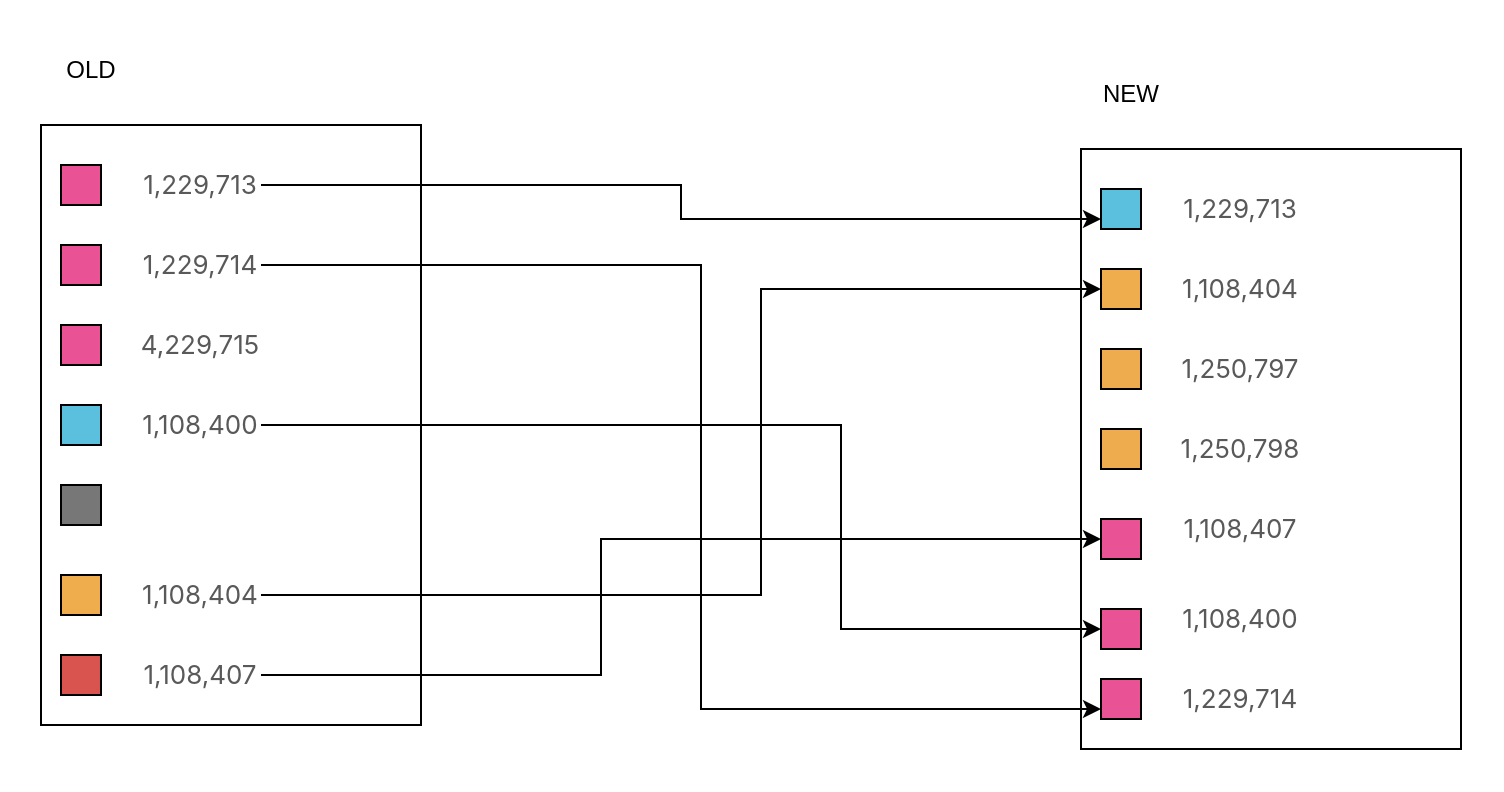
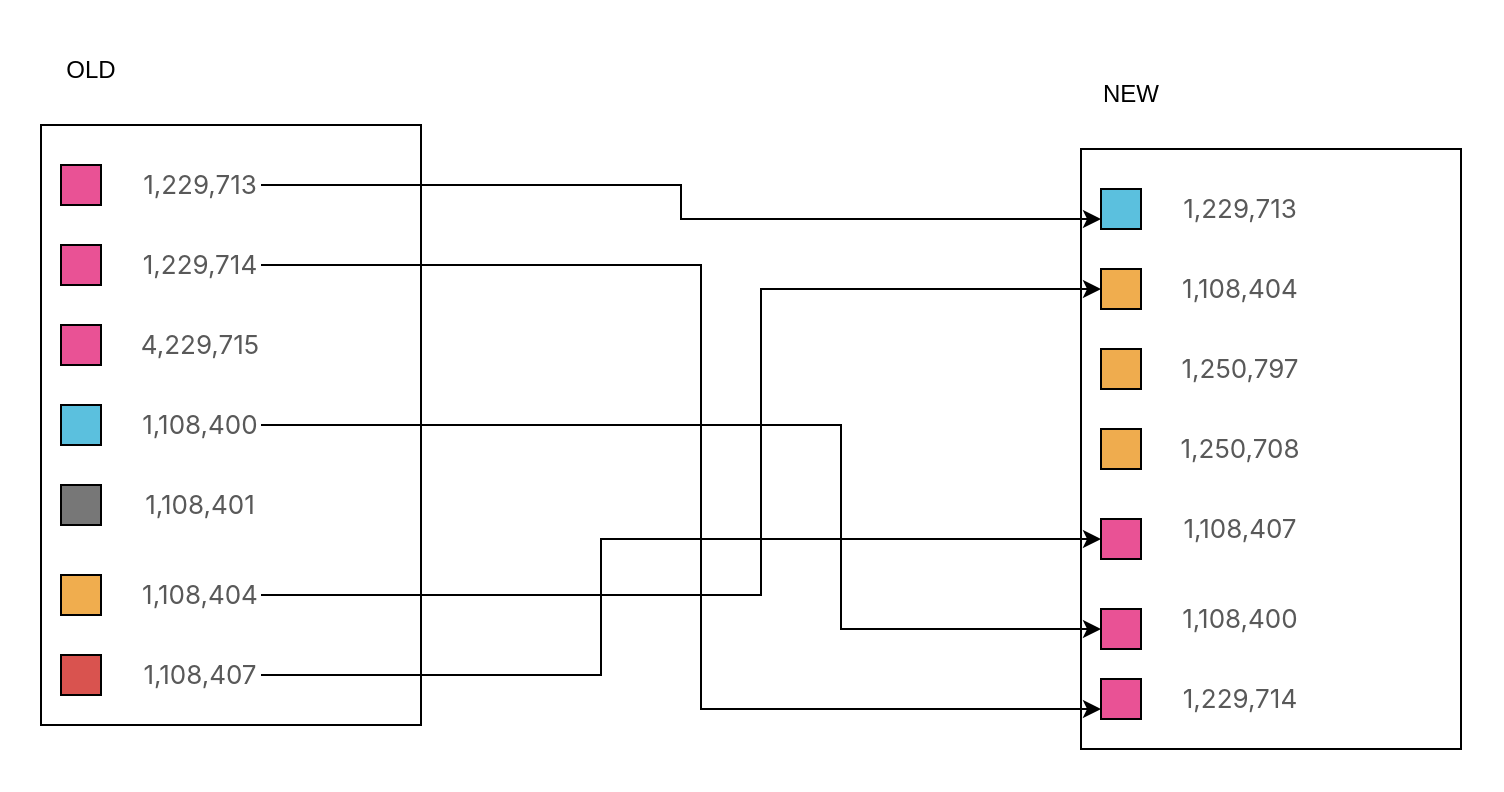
node "1,250,798": label "1,250,798" -> "1,250,708"
node "1,108,401": added
